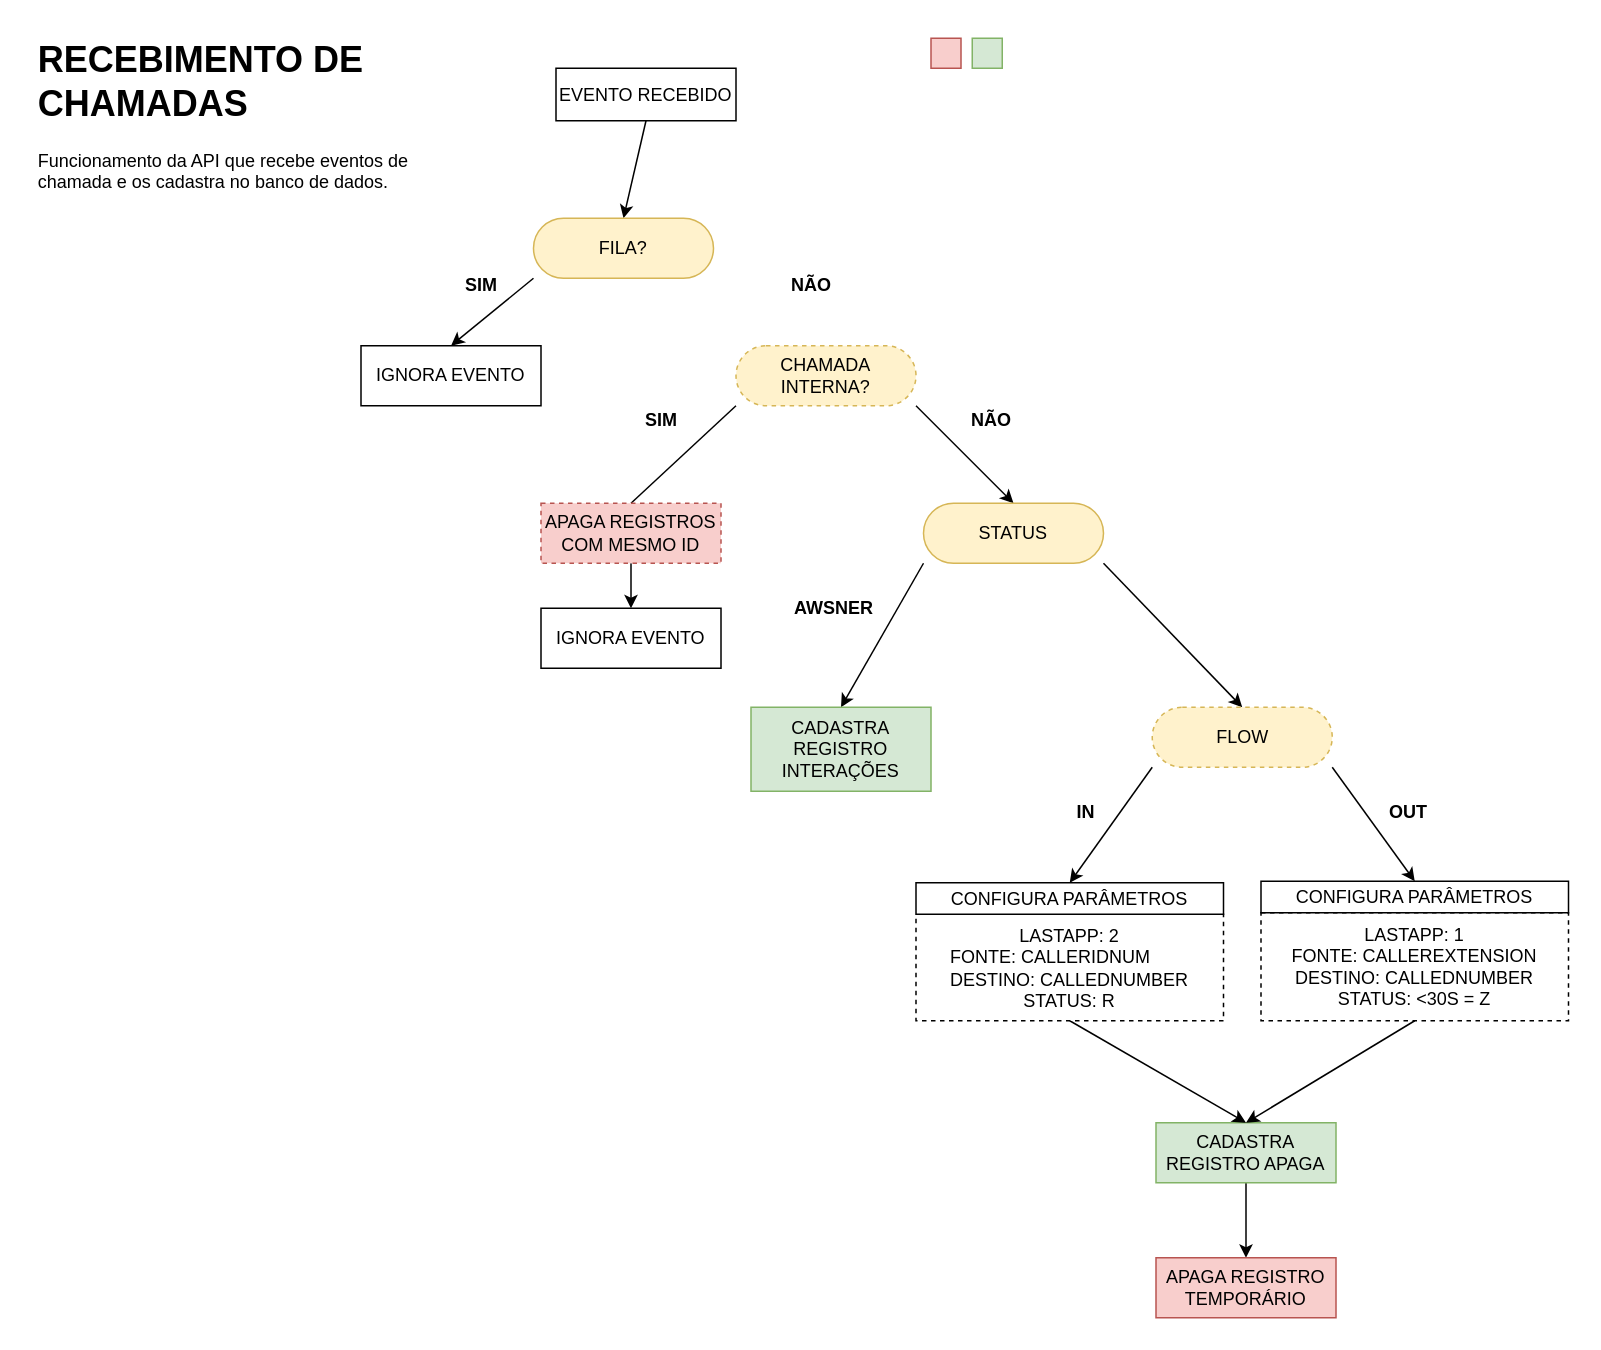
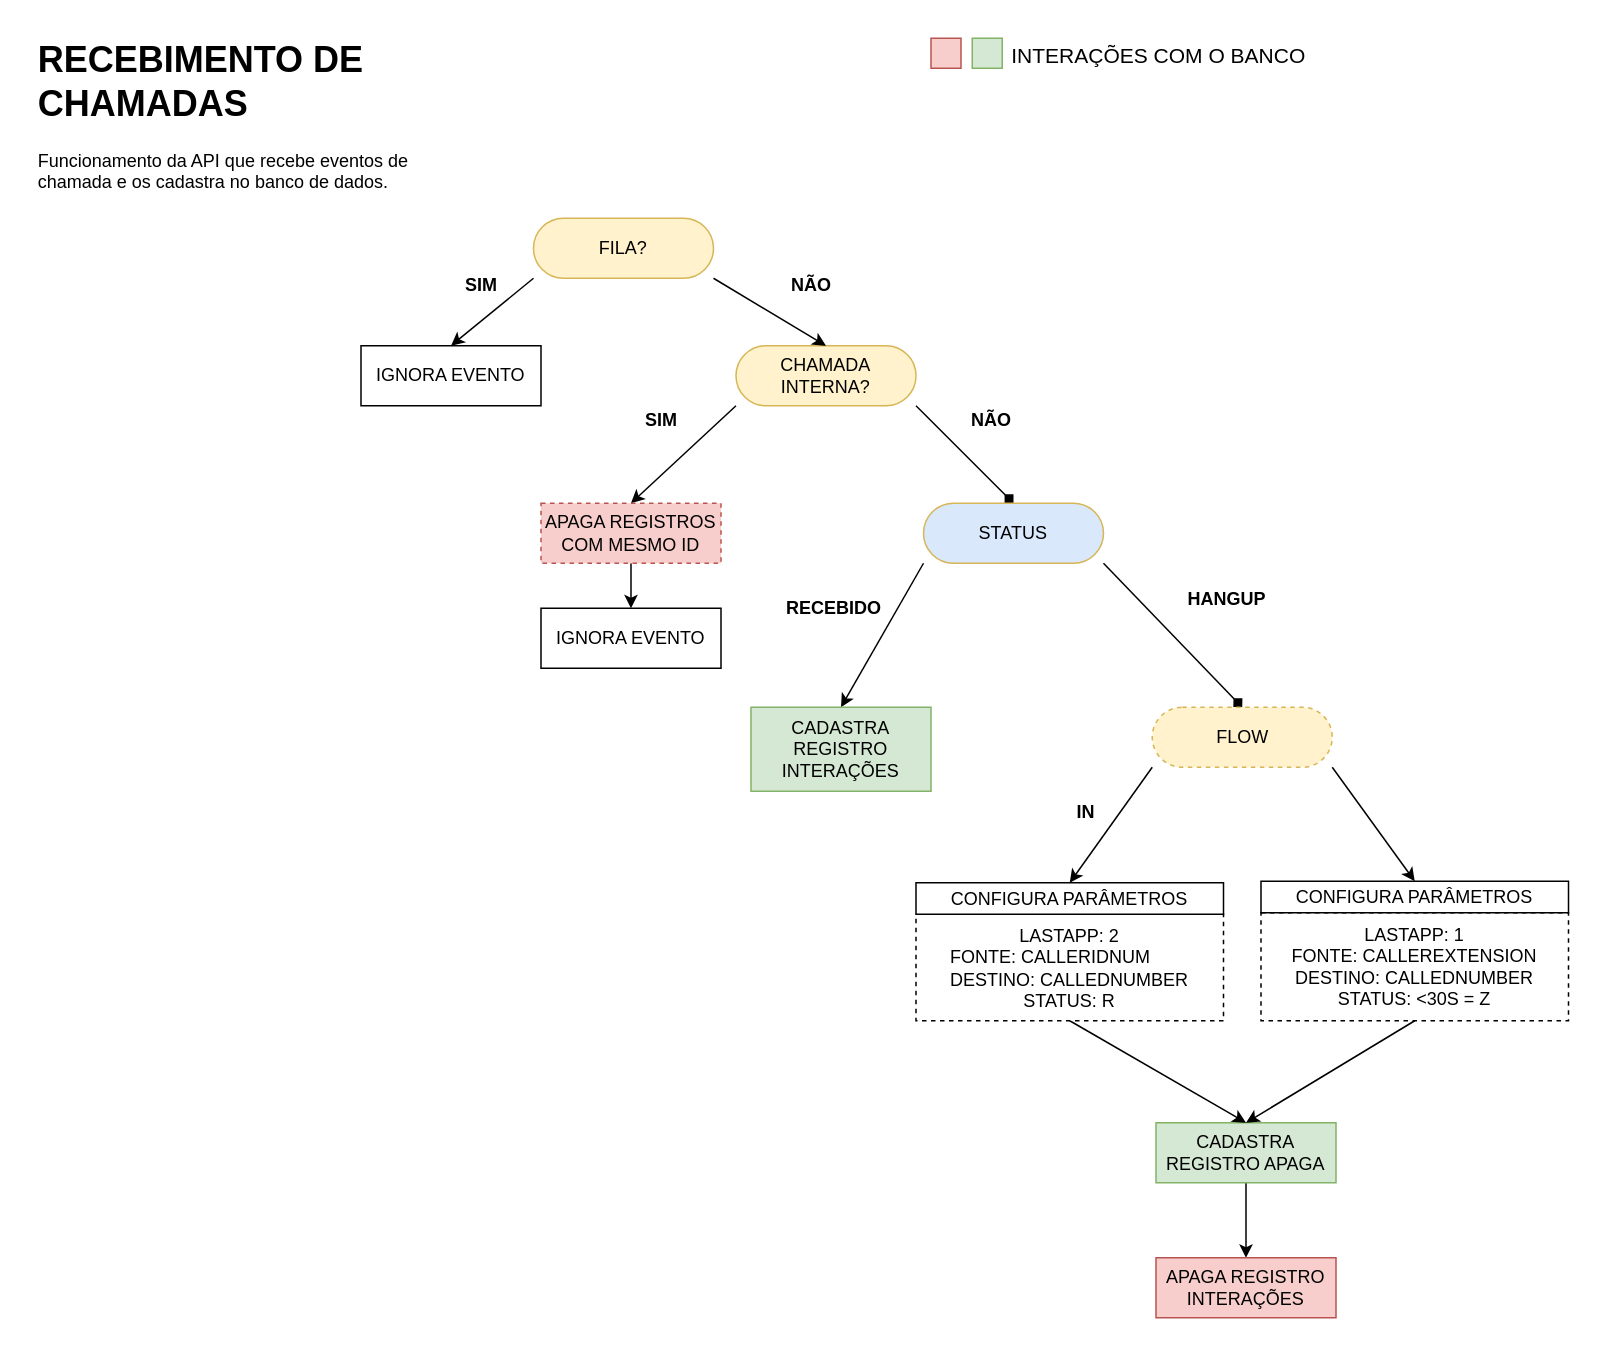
node "INTERAÇÕES COM O BANCO": added
node "EVENTO RECEBIDO": removed
edge "EVENTO RECEBIDO" -> "FILA?": removed
edge "FILA?" -> "CHAMADA INTERNA?": added
node "CHAMADA INTERNA?": style dashed -> solid
edge "CHAMADA INTERNA?" -> "STATUS": arrowhead classic -> diamond
edge "CHAMADA INTERNA?" -- "APAGA REGISTROS COM MESMO ID": arrowhead none -> classic
node "STATUS": fillcolor #fff2cc -> #dae8fc
node "HANGUP": added
node "AWSNER": label "AWSNER" -> "RECEBIDO"
edge "STATUS" -> "FLOW": arrowhead classic -> diamond
node "OUT": removed
node "APAGA REGISTRO TEMPORÁRIO": label "APAGA REGISTRO TEMPORÁRIO" -> "APAGA REGISTRO INTERAÇÕES"
